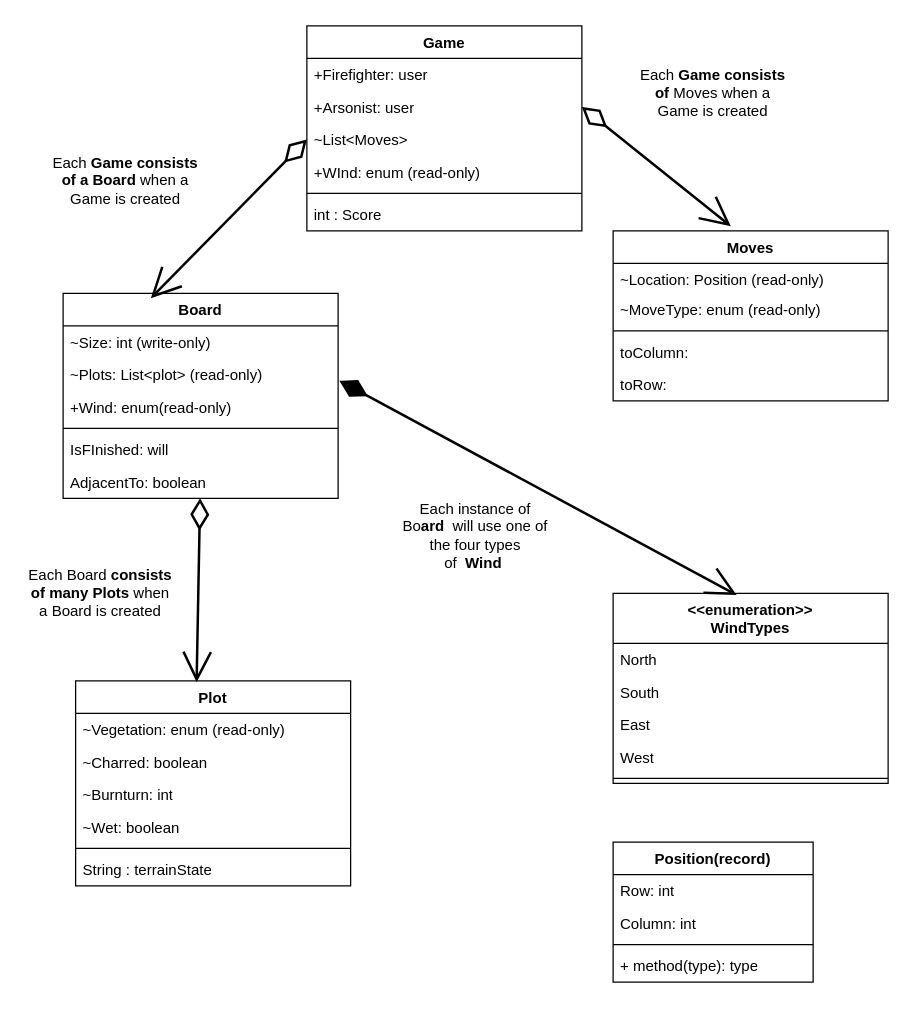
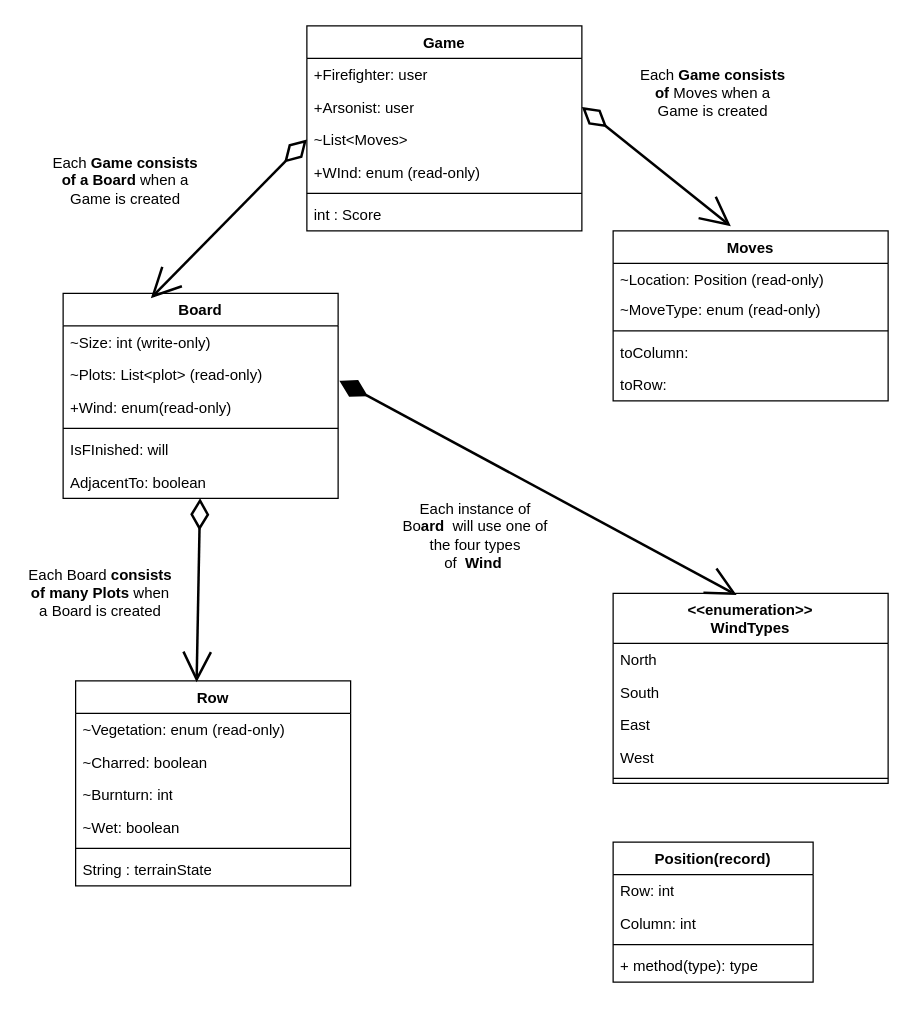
node "Plot": label "Plot" -> "Row"
